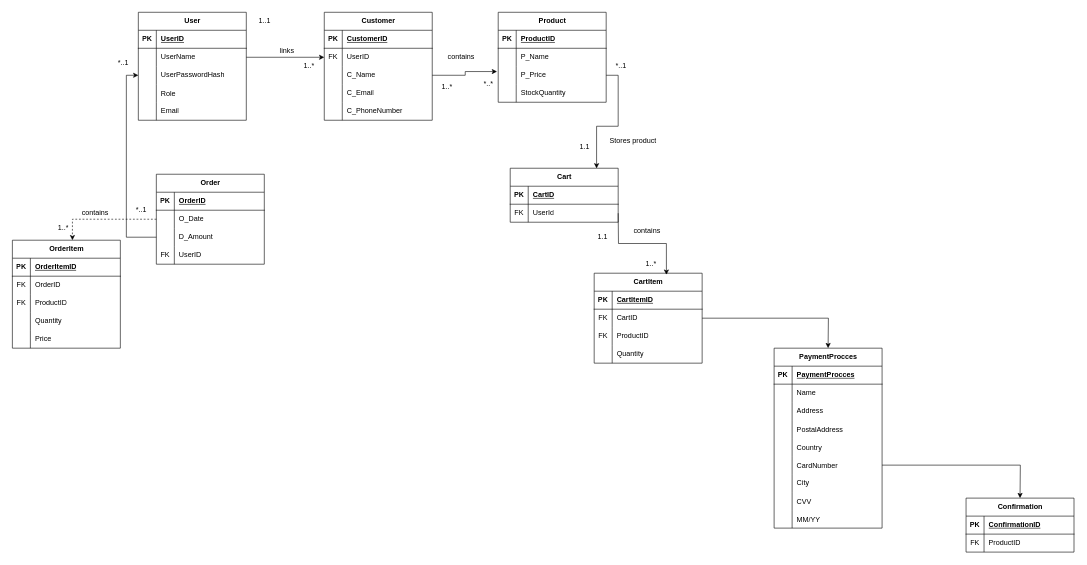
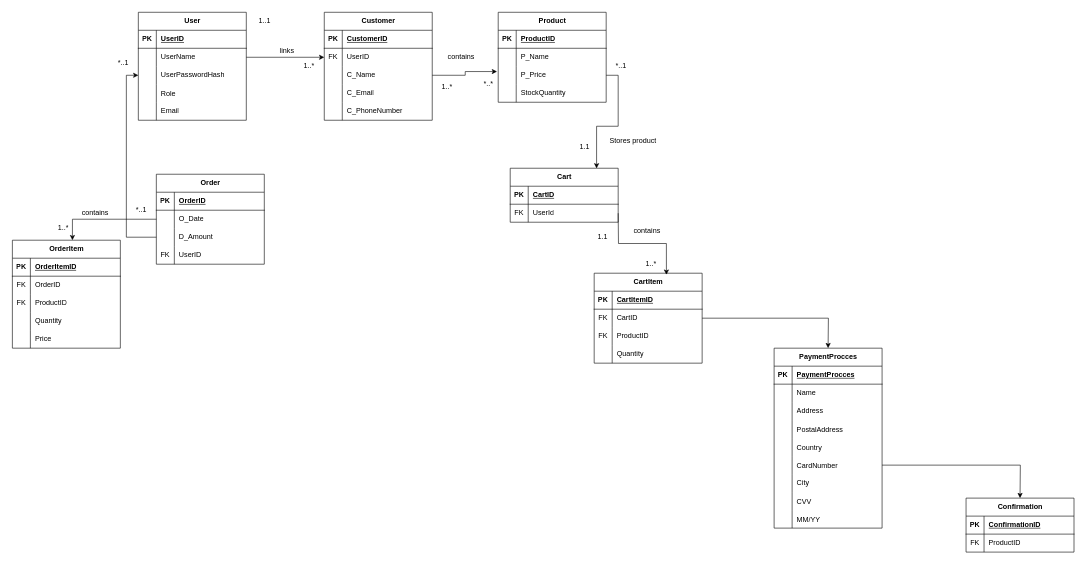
edge "Order" -> "OrderItem": style dashed -> solid
